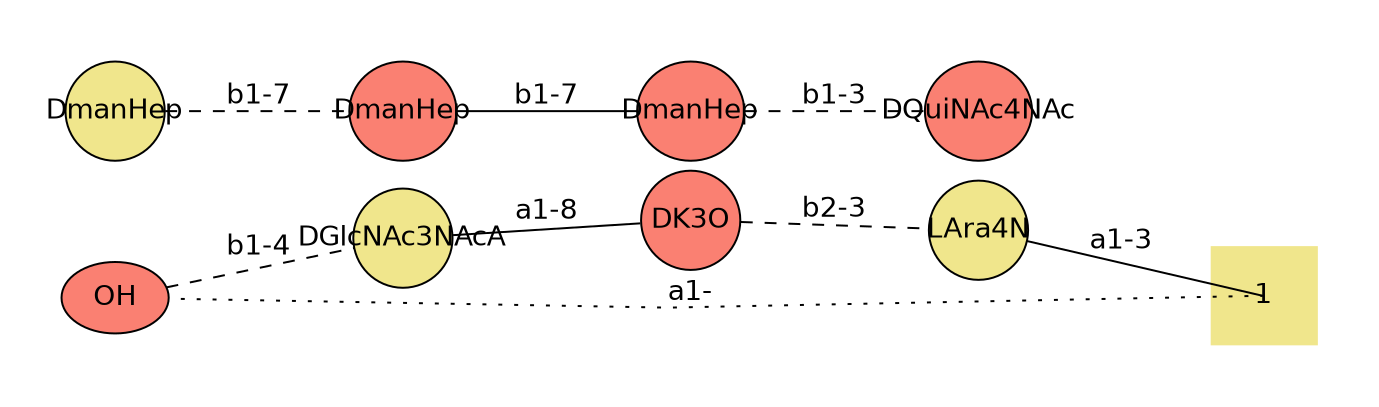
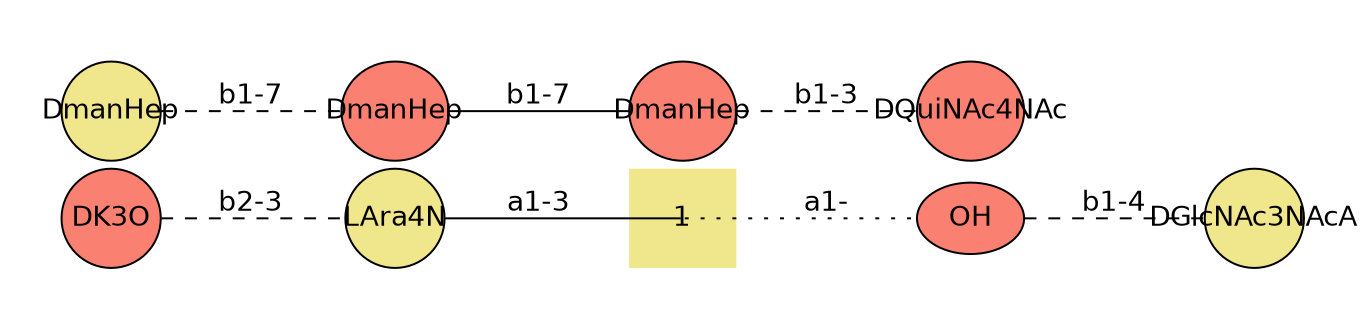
edge "DK3O" -- "DGlcNAc3NAcA": removed, label "a1-8"
